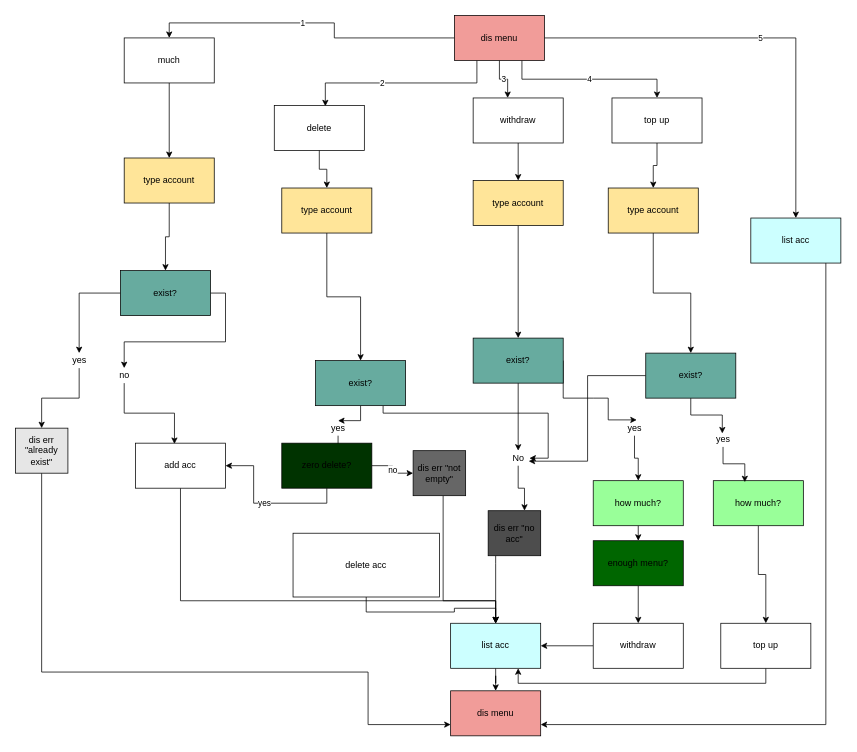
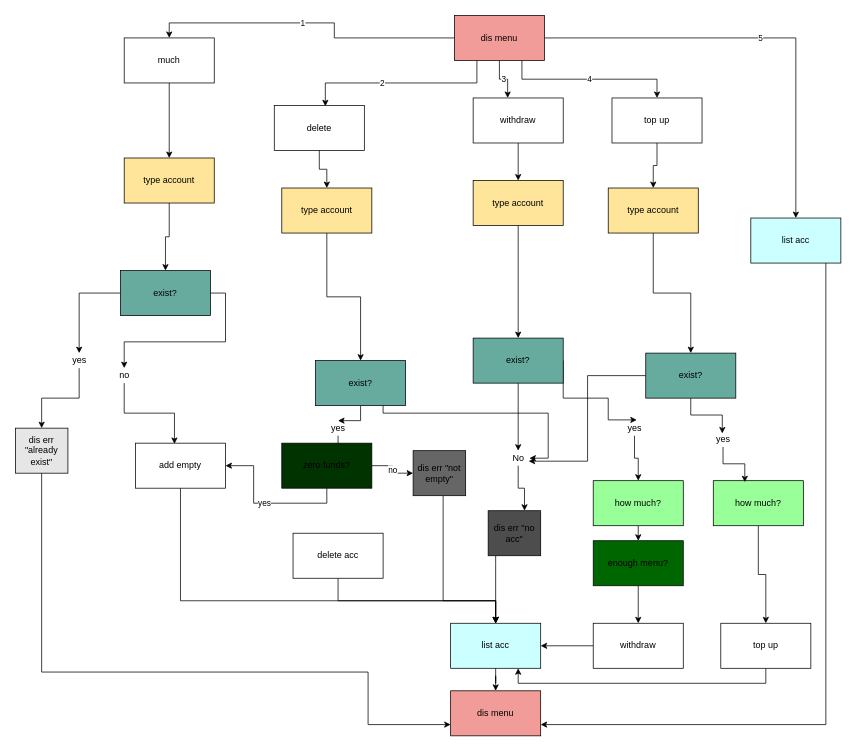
node "add acc": label "add acc" -> "add empty"
node "zero delete?": label "zero delete?" -> "zero funds?"
node "delete acc": size 146x64 -> 90x45
